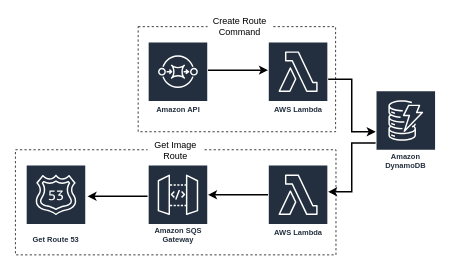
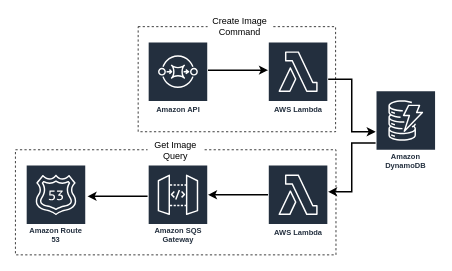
node "Create Route Command": label "Create Route Command" -> "Create Image Command"
node "Get Image Route": label "Get Image Route" -> "Get Image Query"
node "Get Route 53": label "Get Route 53" -> "Amazon Route 53"
